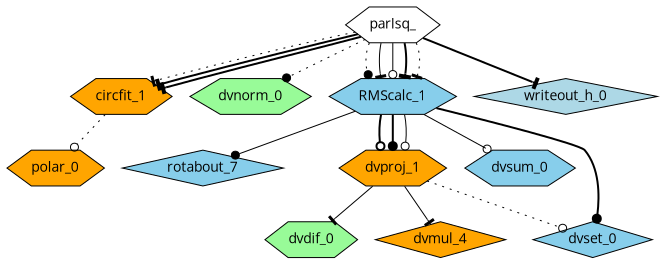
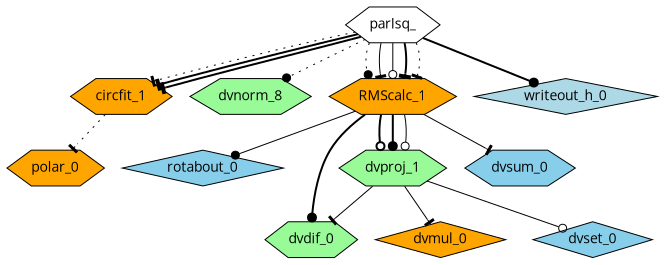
edge "parlsq_" -> "writeout_h_0": arrowhead tee -> dot
node "dvnorm_0": label "dvnorm_0" -> "dvnorm_8"
node "RMScalc_1": fillcolor skyblue -> orange
edge "circfit_1" -> "polar_0": arrowhead odot -> tee
edge "RMScalc_1" -> "dvsum_0": arrowhead odot -> tee
edge "RMScalc_1" -> "dvset_0": now "RMScalc_1" -> "dvdif_0"
node "rotabout_7": label "rotabout_7" -> "rotabout_0"
node "dvproj_1": fillcolor orange -> palegreen
edge "dvproj_1" -> "dvset_0": style dotted -> solid
node "dvmul_4": label "dvmul_4" -> "dvmul_0"
